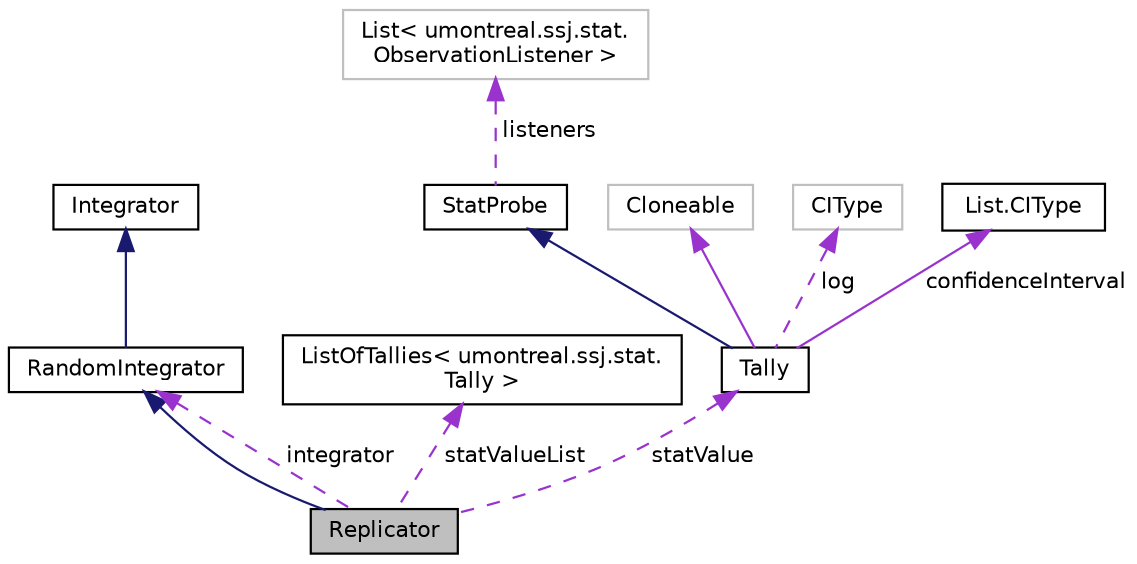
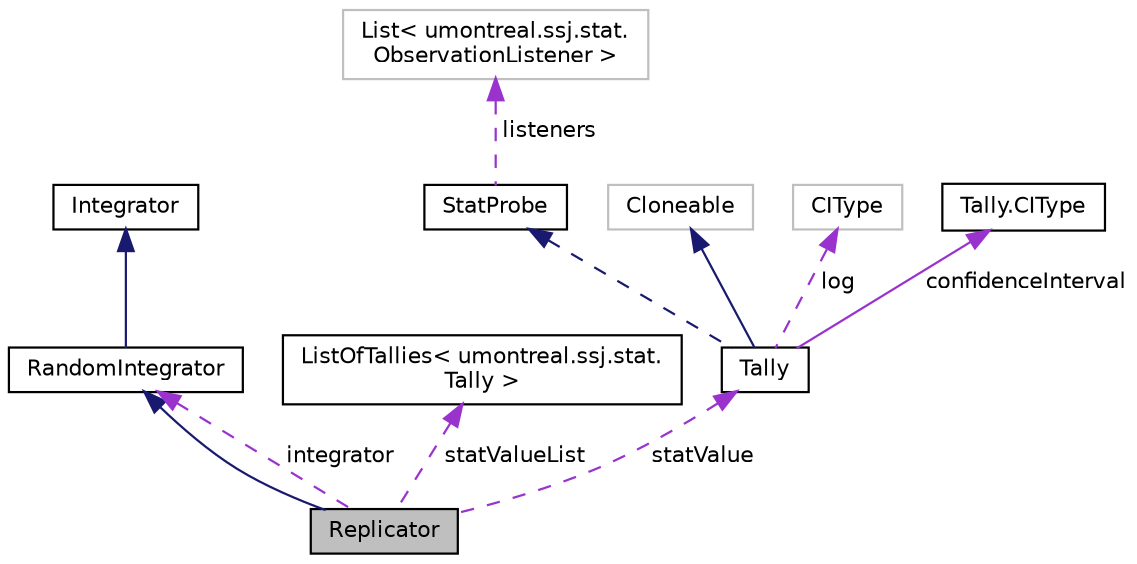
node "List.CIType": label "List.CIType" -> "Tally.CIType"
edge "Tally" -> "StatProbe": style solid -> dashed
edge "Tally" -> "Cloneable": color darkorchid3 -> midnightblue
